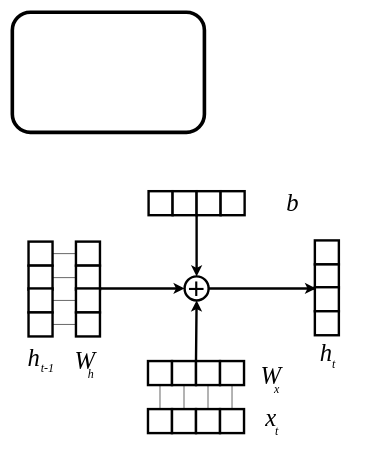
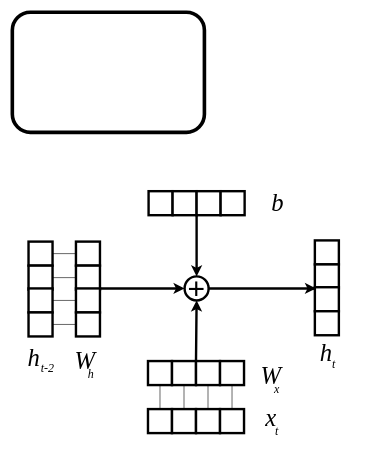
node "b": moved (293, 203) -> (278, 203)
node "t-1": label "t-1" -> "t-2"
